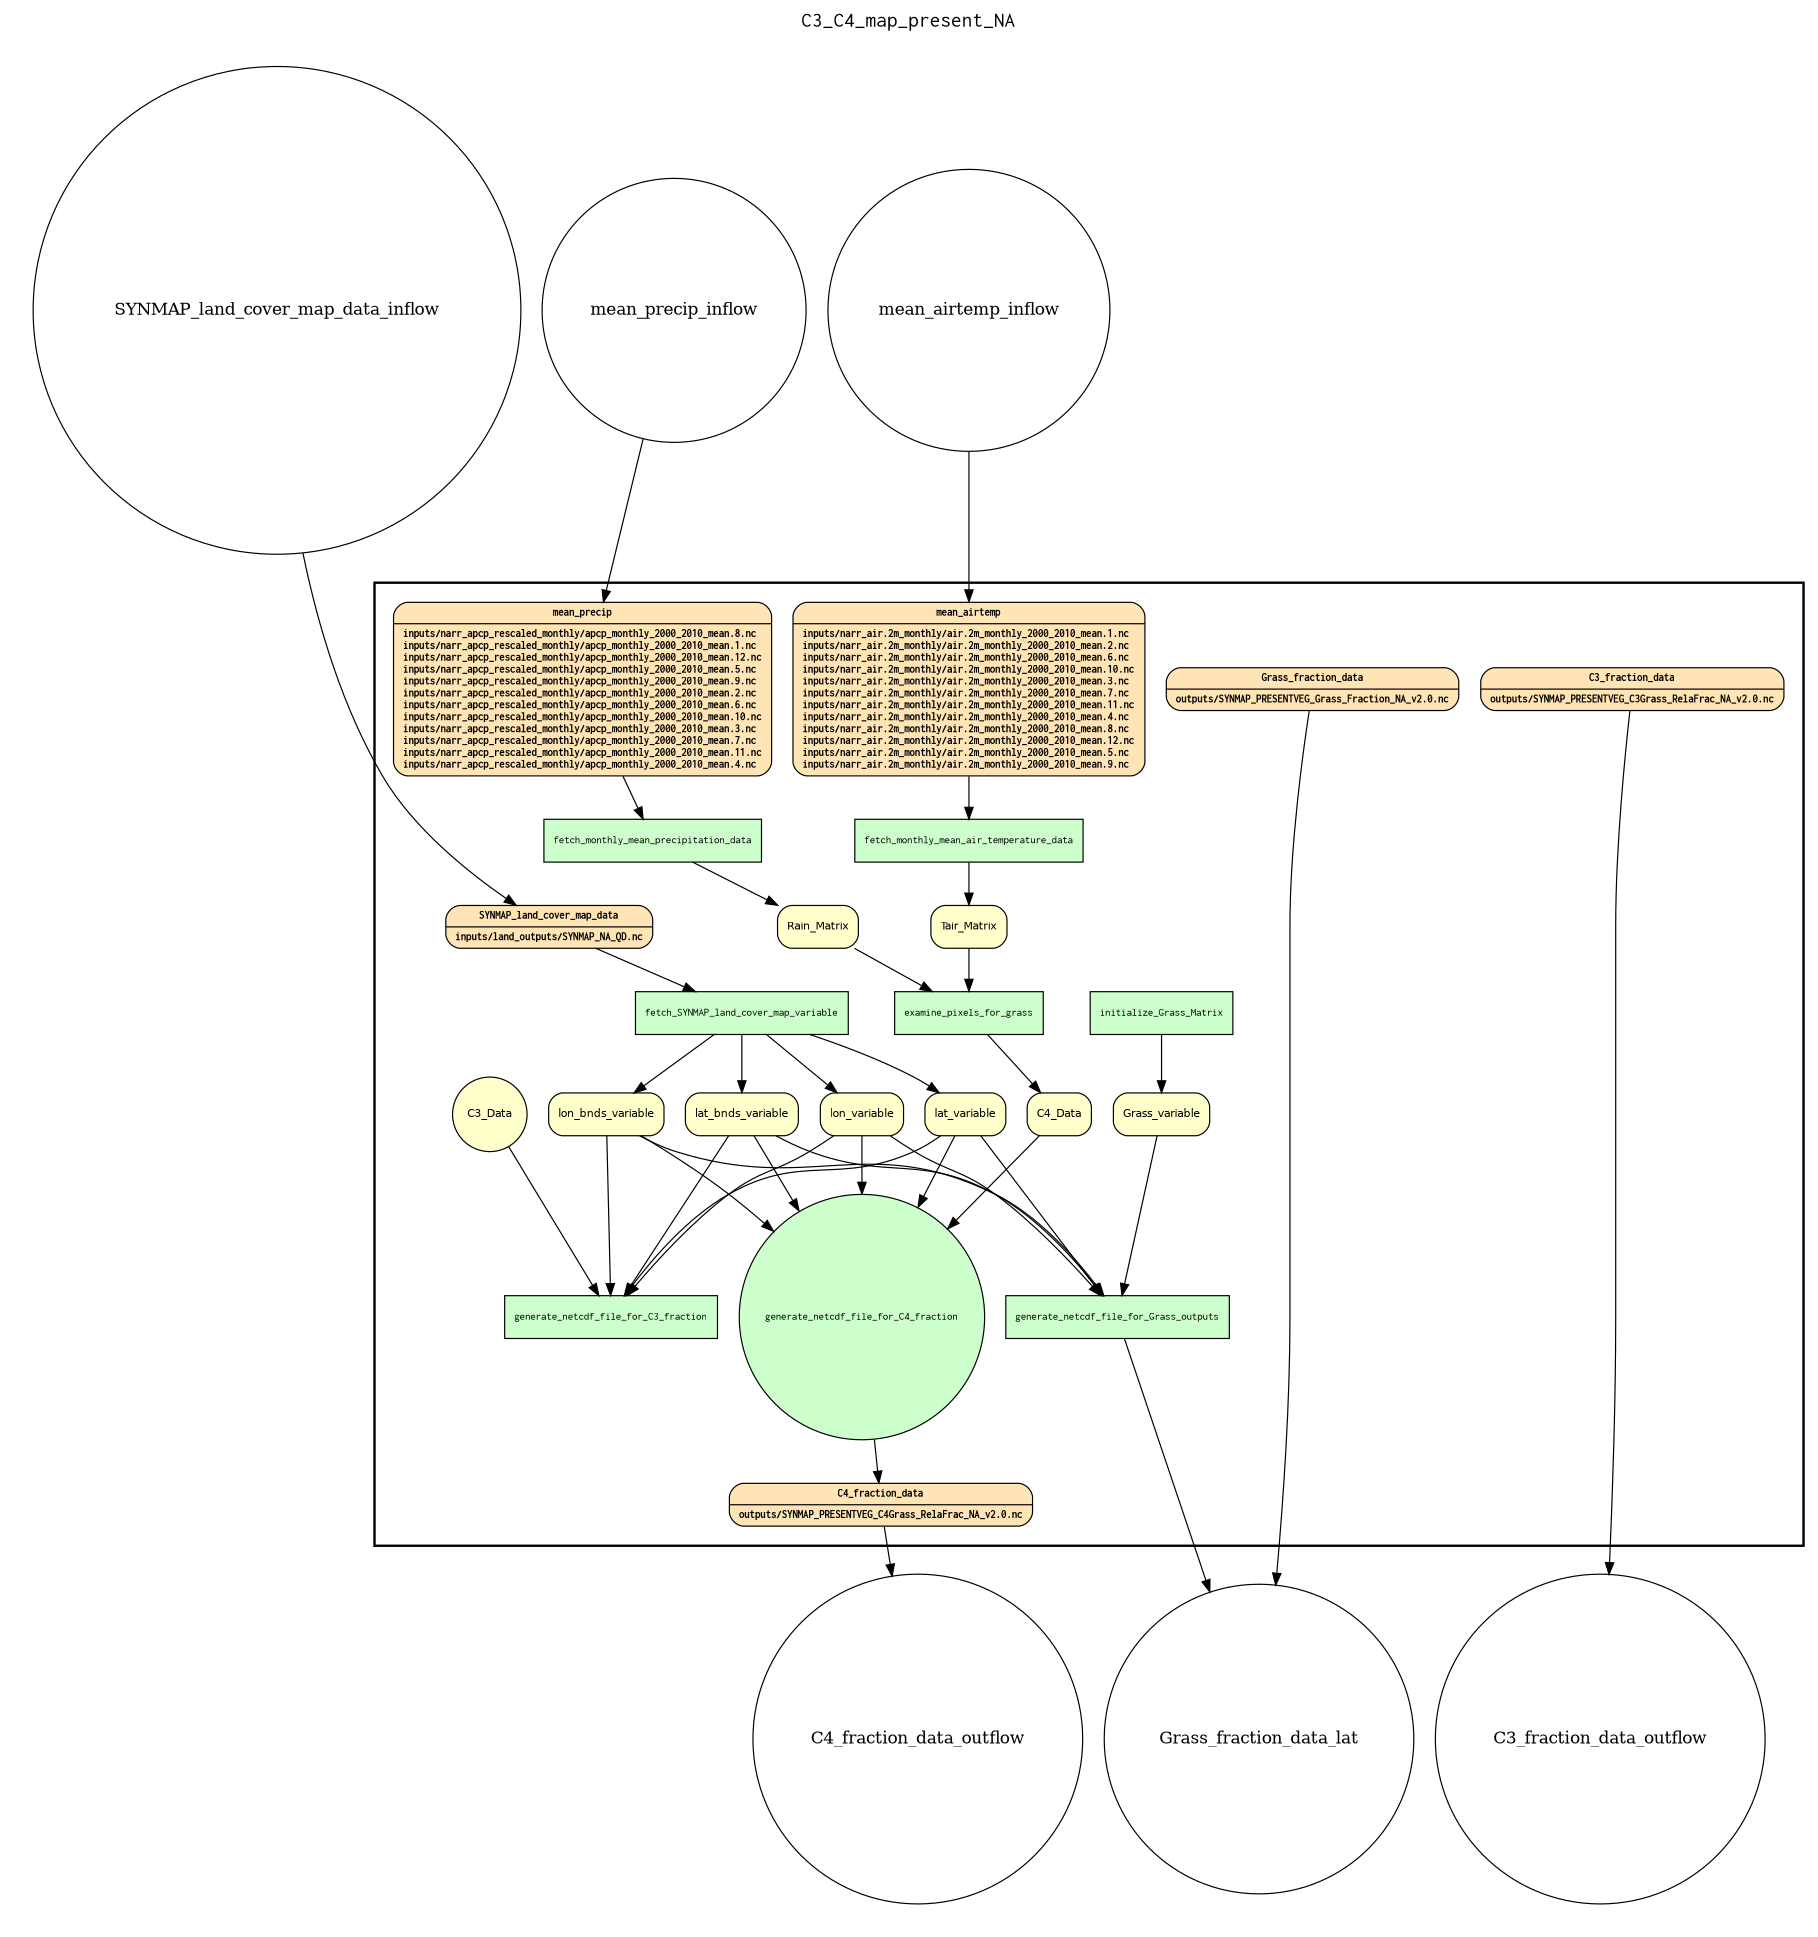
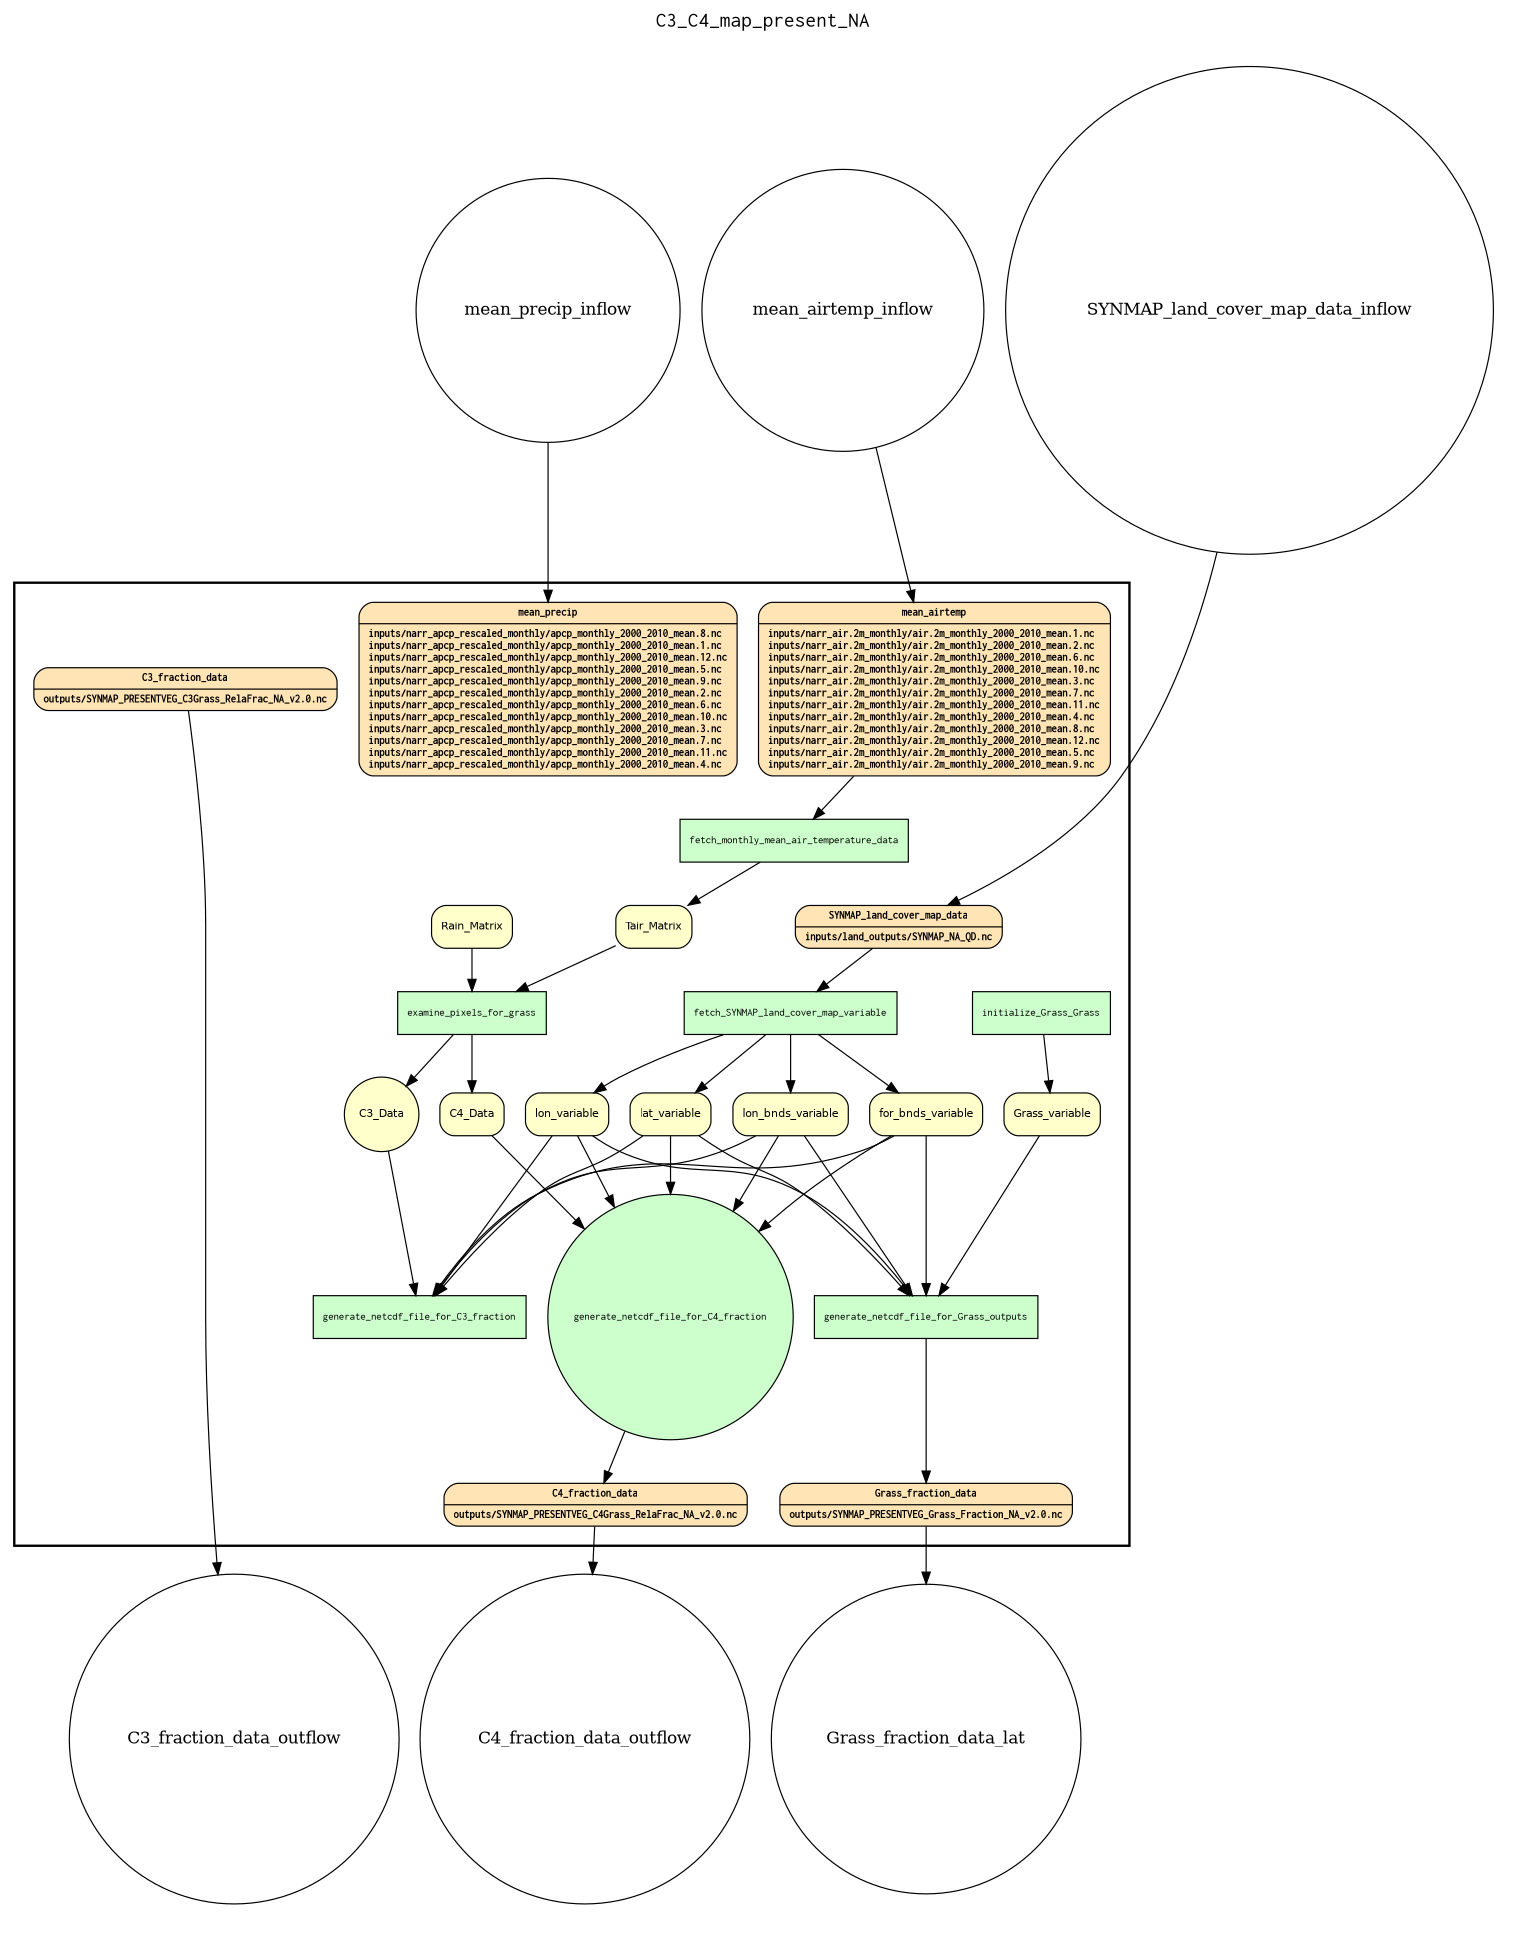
node "fetch_monthly_mean_precipitation_data": removed
node "initialize_Grass_Matrix": label "initialize_Grass_Matrix" -> "initialize_Grass_Grass"
edge "examine_pixels_for_grass" -> "C3_Data": added
node "lat_bnds_variable": label "lat_bnds_variable" -> "for_bnds_variable"
edge "generate_netcdf_file_for_Grass_outputs" -> "Grass_fraction_data_lat": now "generate_netcdf_file_for_Grass_outputs" -> "Grass_fraction_data"
